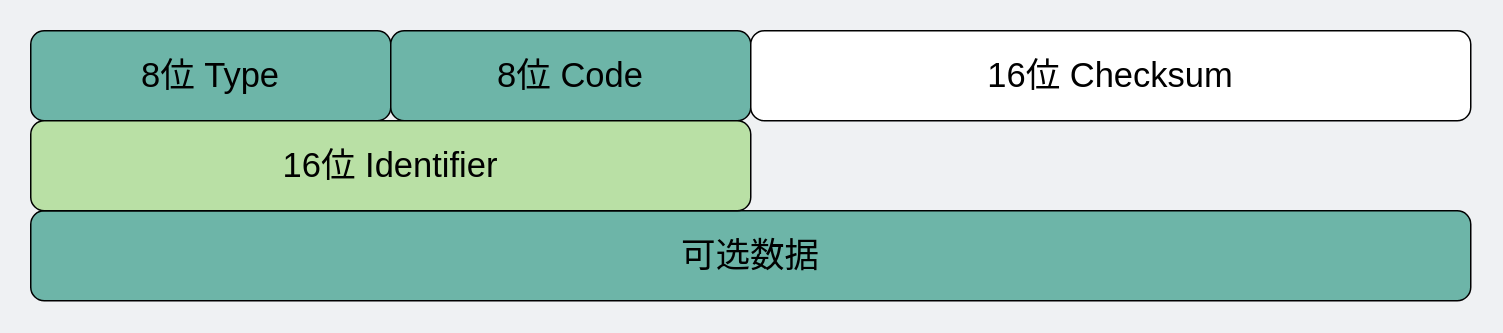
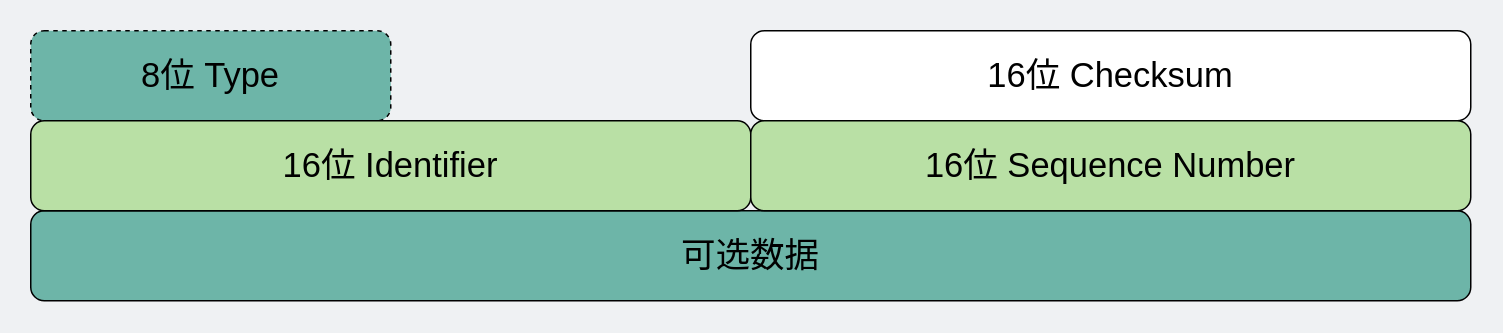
node "8位 Type": style solid -> dashed
node "8位 Code": removed
node "16位 Sequence Number": added
